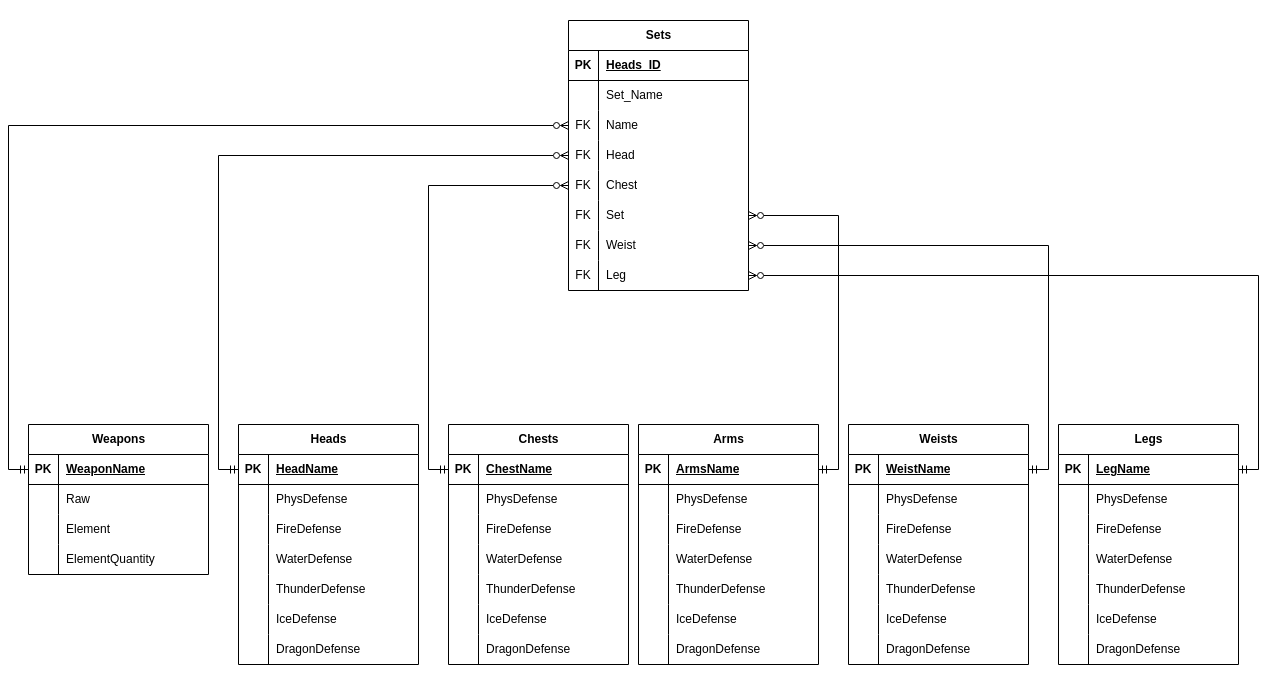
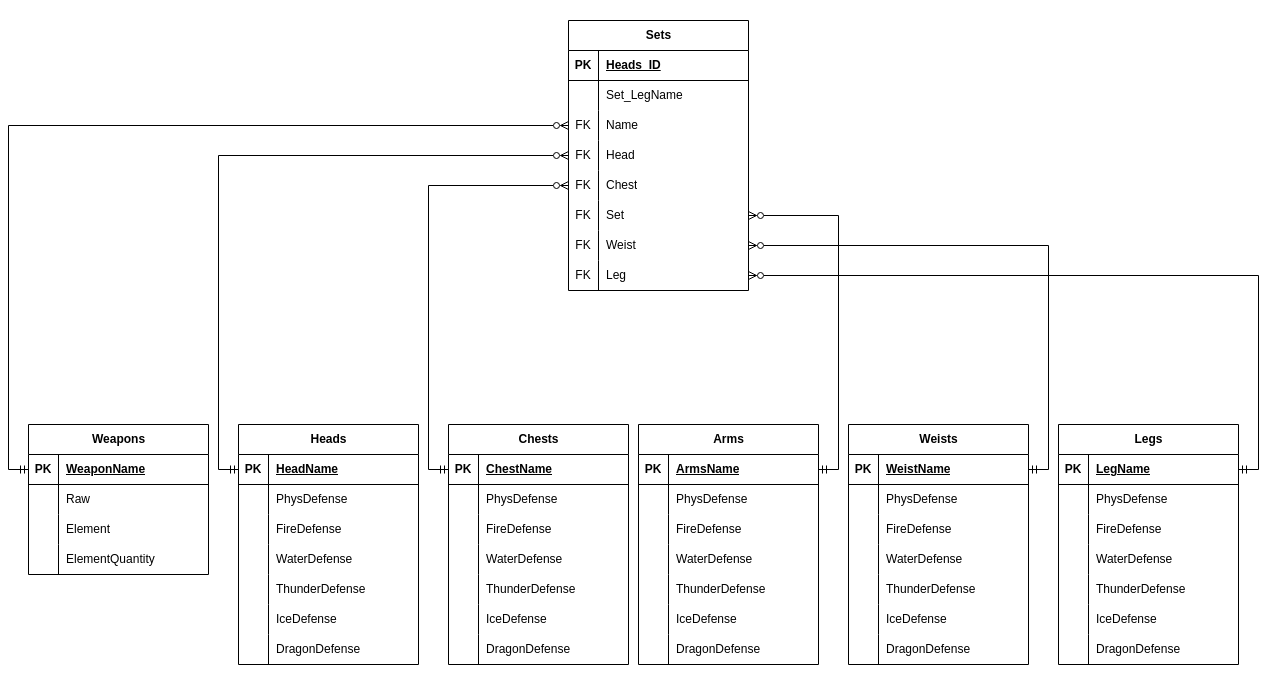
node "Set_Name": label "Set_Name" -> "Set_LegName"
